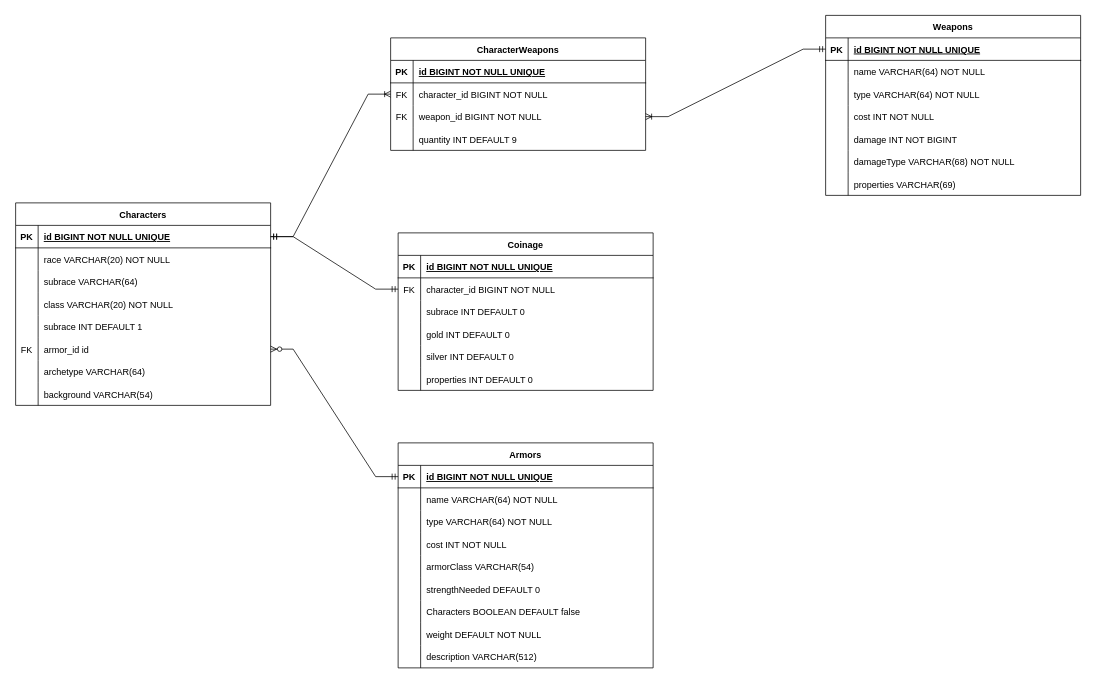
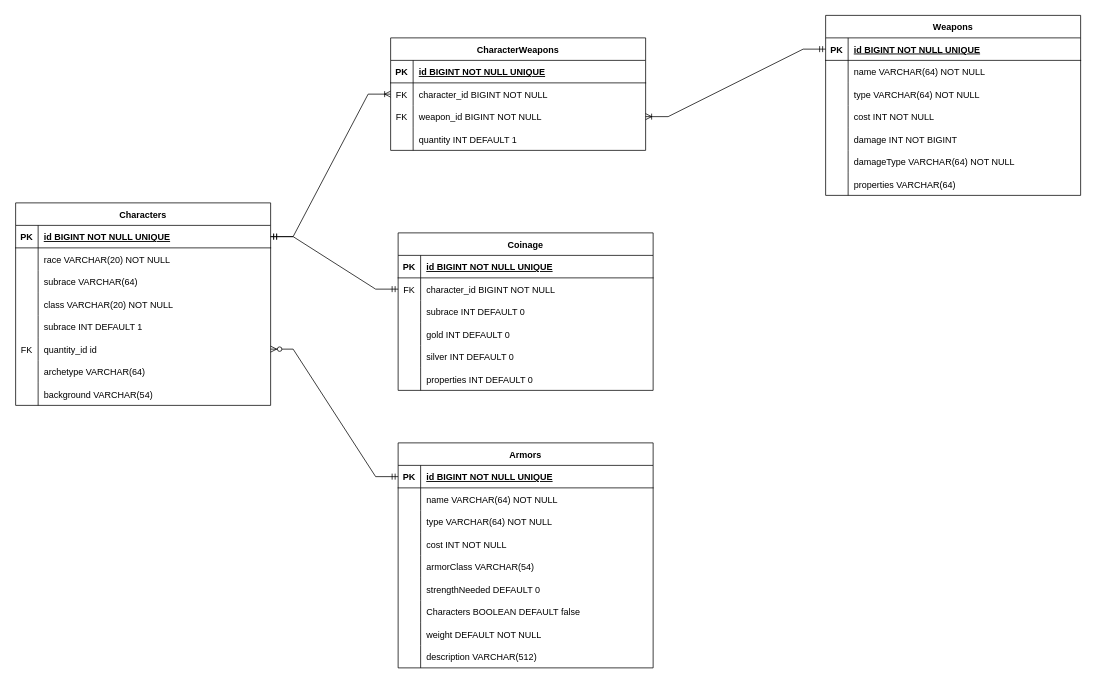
node "quantity INT DEFAULT 9": label "quantity INT DEFAULT 9" -> "quantity INT DEFAULT 1"
node "damageType VARCHAR(68) NOT NULL": label "damageType VARCHAR(68) NOT NULL" -> "damageType VARCHAR(64) NOT NULL"
node "properties VARCHAR(69)": label "properties VARCHAR(69)" -> "properties VARCHAR(64)"
node "armor_id id": label "armor_id id" -> "quantity_id id"
